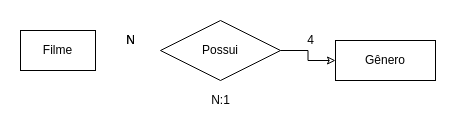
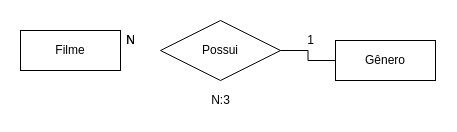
node "4": label "4" -> "1"
node "Filme": size 75x40 -> 100x40
edge "Possui" -> "Gênero": arrowhead classic -> none
node "N:1": label "N:1" -> "N:3"
